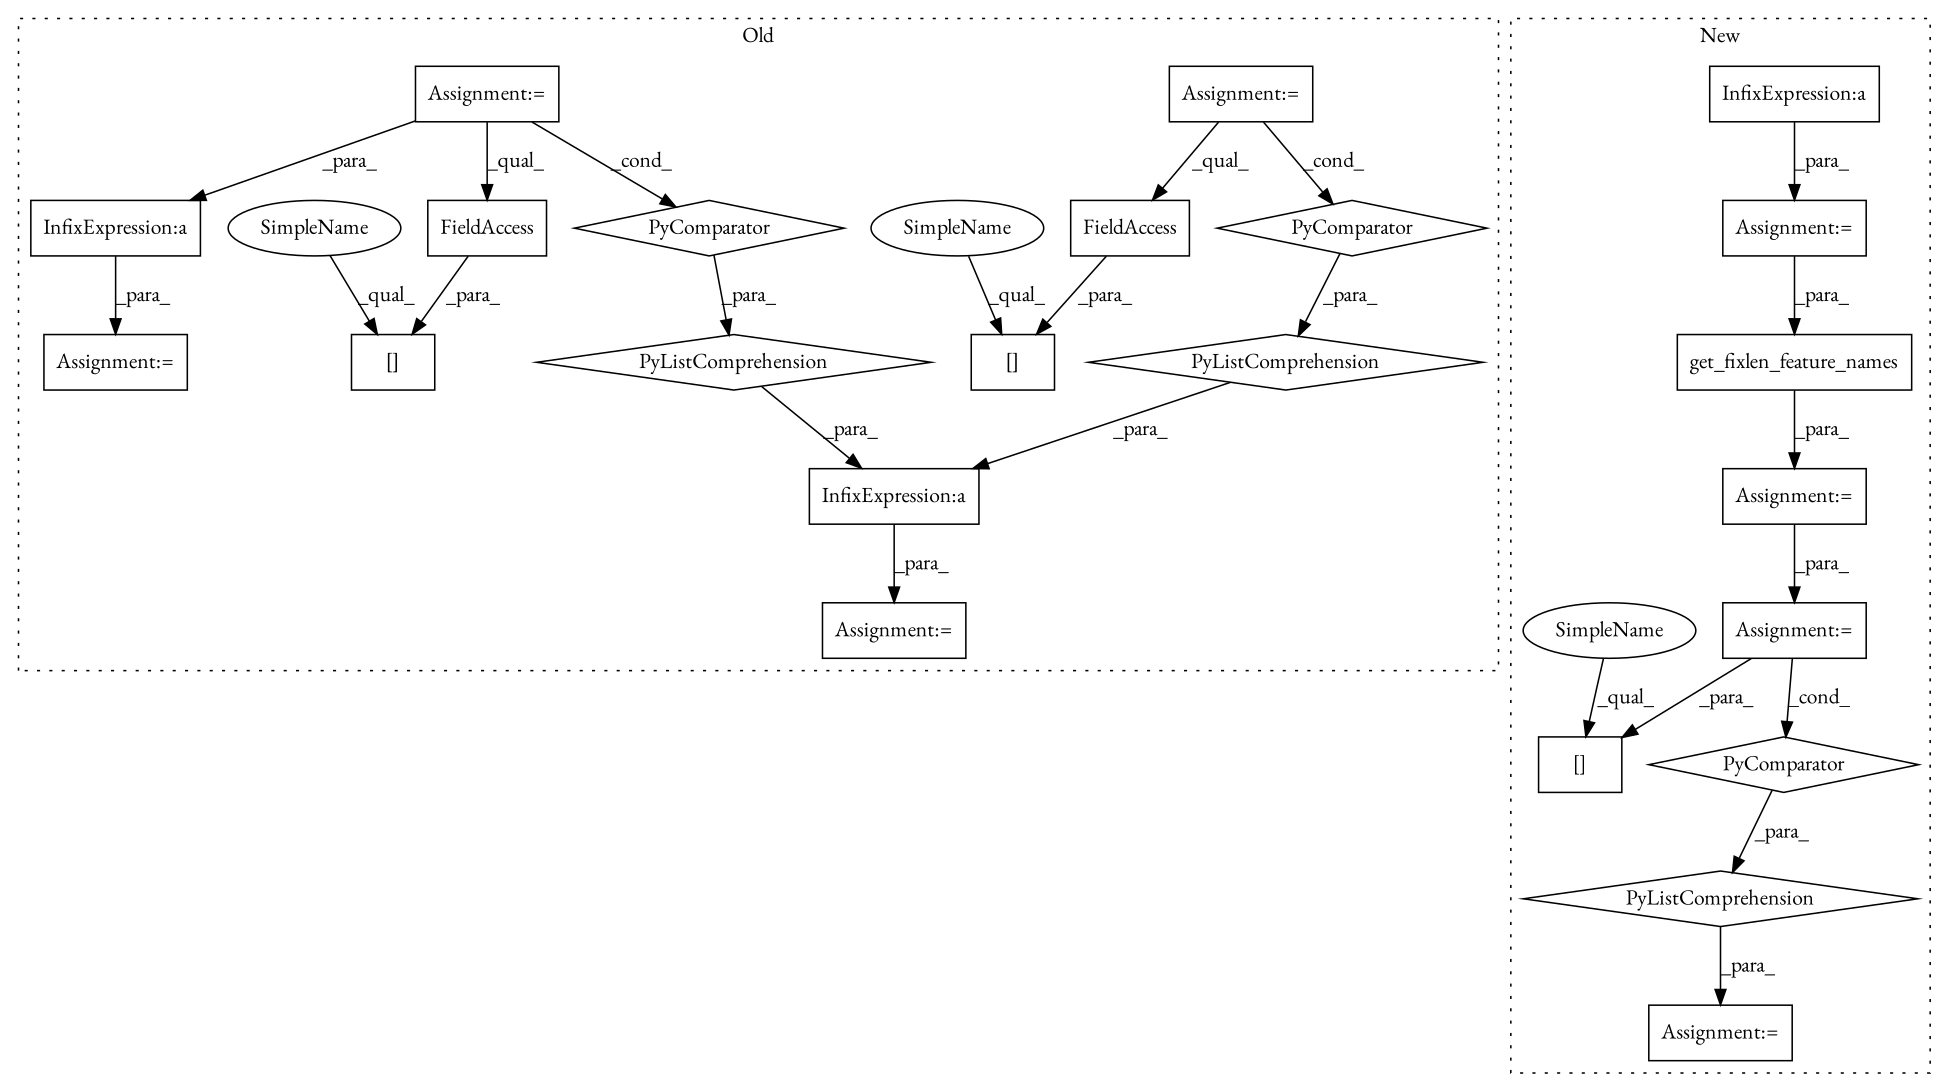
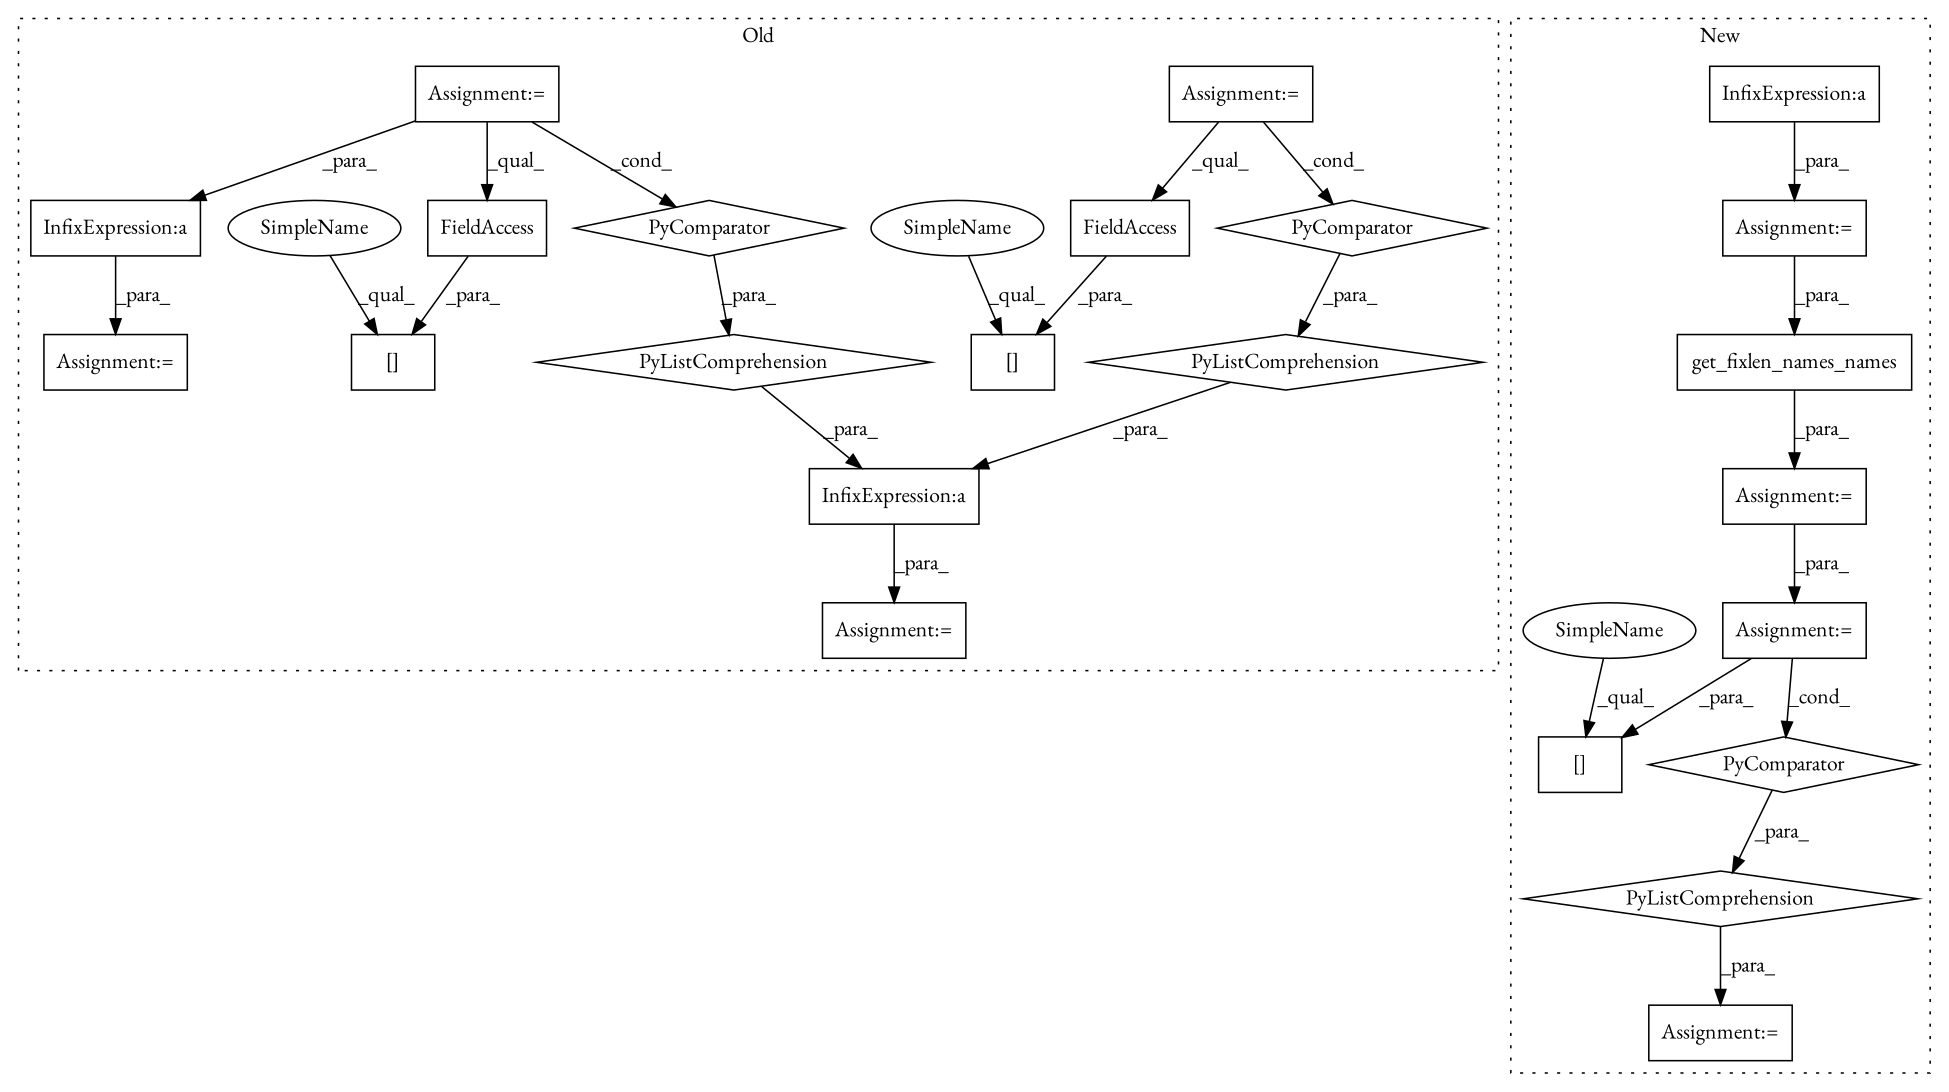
node "get_fixlen_feature_names": label "get_fixlen_feature_names" -> "get_fixlen_names_names"
